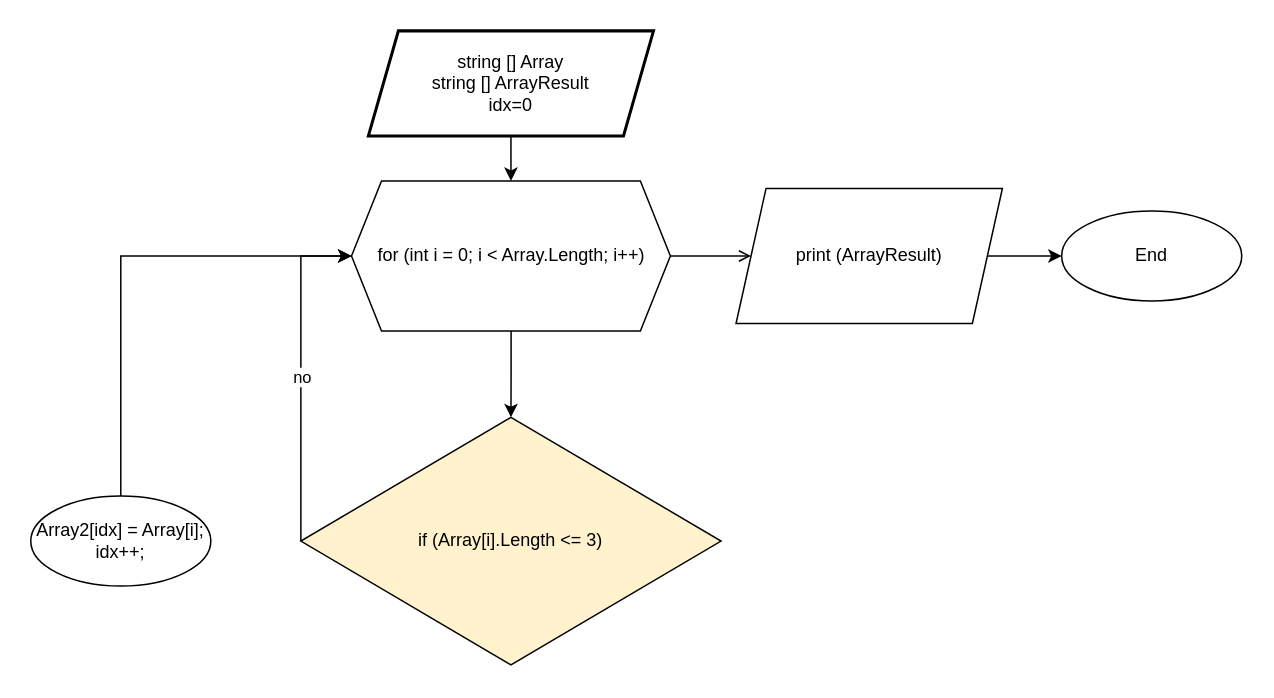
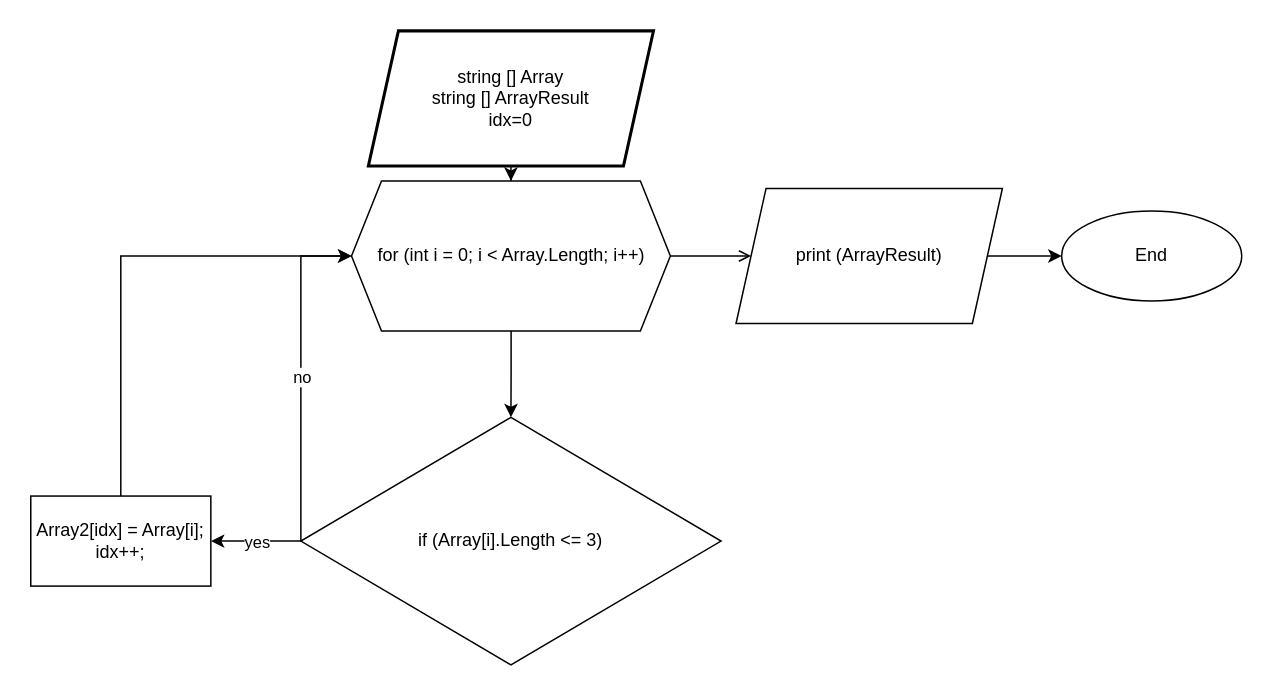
node "string [] Array string [] ArrayResult idx=0": size 285x105 -> 285x135
node "Array2[idx] = Array[i]; idx++;": shape ellipse -> rectangle
edge "if (Array[i].Length <= 3)" -> "Array2[idx] = Array[i]; idx++;": added, label "yes"
node "if (Array[i].Length <= 3)": fillcolor #fff2cc -> #ffffff
